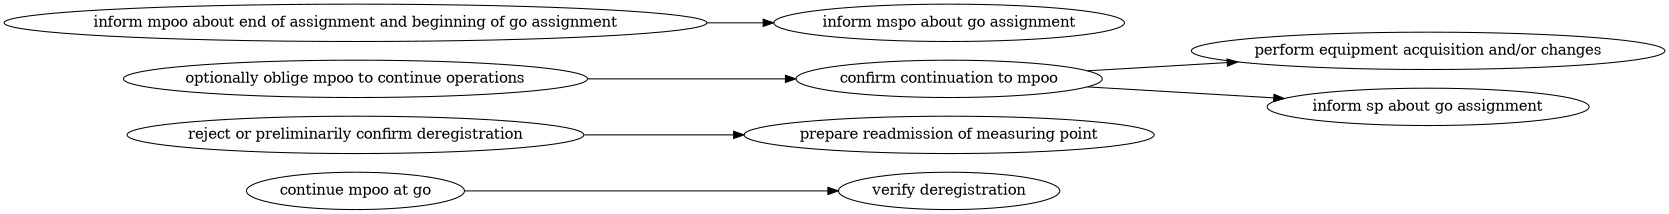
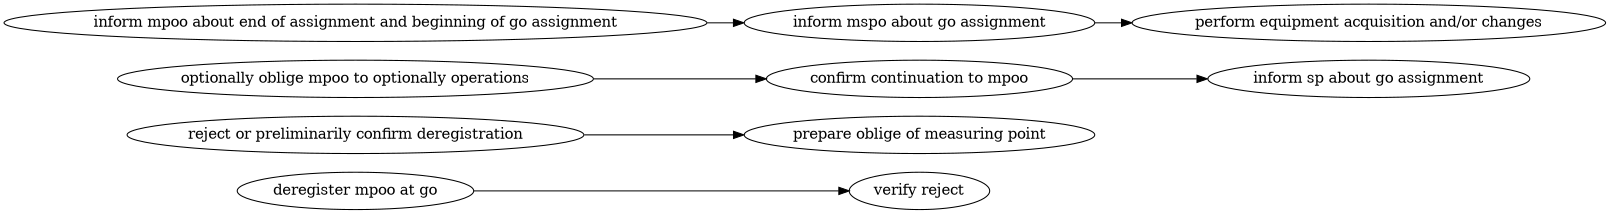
edge "confirm continuation to mpoo" -> "perform equipment acquisition and/or changes": now "inform mspo about go assignment" -> "perform equipment acquisition and/or changes"
node "optionally oblige mpoo to continue operations": label "optionally oblige mpoo to continue operations" -> "optionally oblige mpoo to optionally operations"
node "prepare readmission of measuring point": label "prepare readmission of measuring point" -> "prepare oblige of measuring point"
node "continue mpoo at go": label "continue mpoo at go" -> "deregister mpoo at go"
node "verify deregistration": label "verify deregistration" -> "verify reject"
